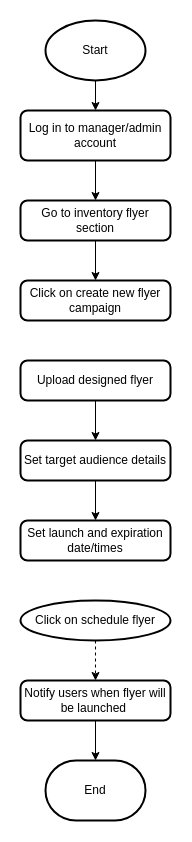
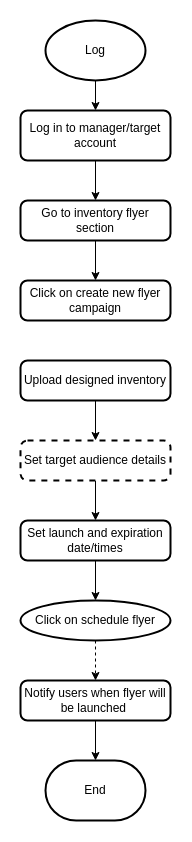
node "Start": label "Start" -> "Log"
node "Log in to manager/admin account": label "Log in to manager/admin account" -> "Log in to manager/target account"
node "Upload designed flyer": label "Upload designed flyer" -> "Upload designed inventory"
node "Set target audience details": style solid -> dashed
edge "Set launch and expiration date/times" -> "Click on schedule flyer": added
